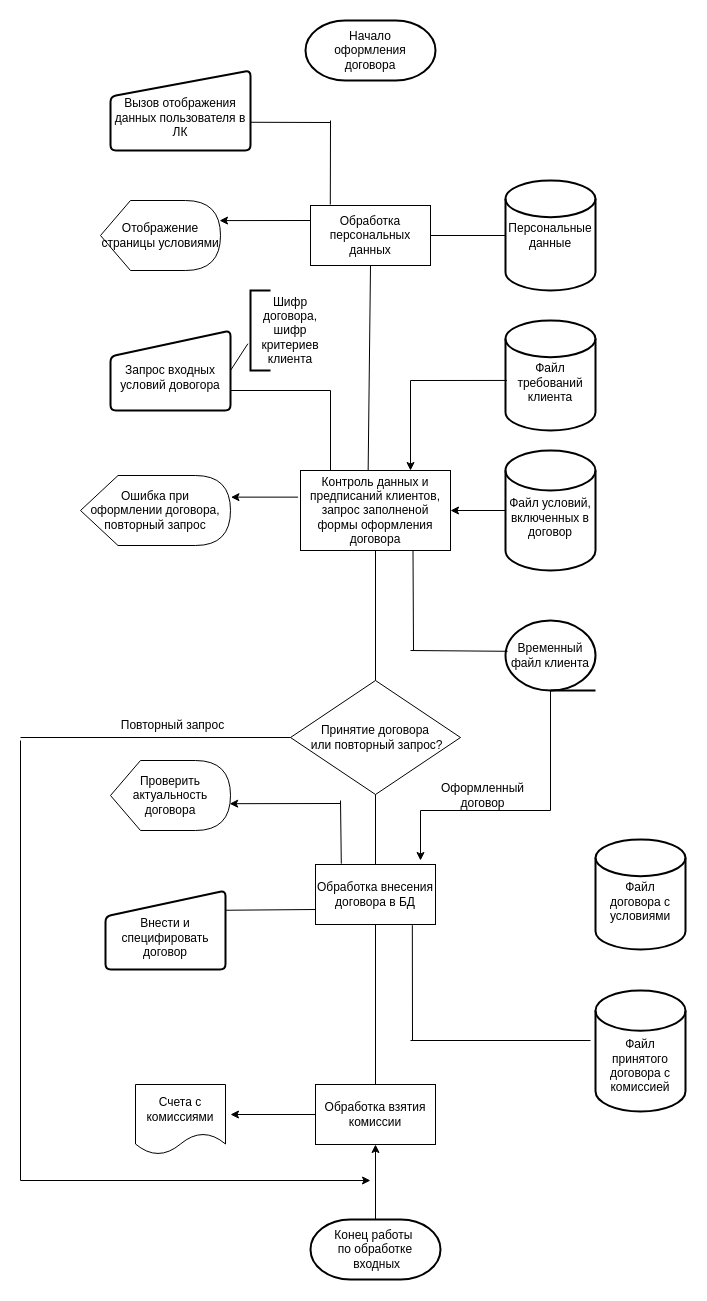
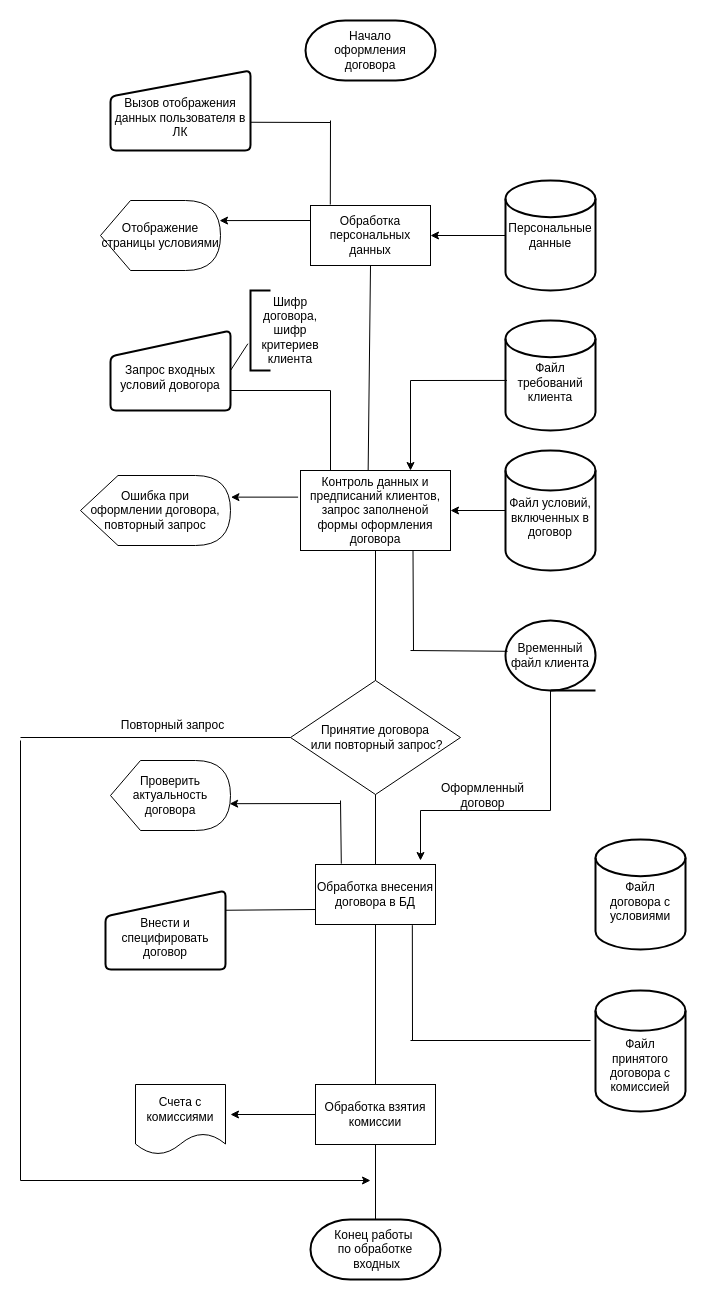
edge "Обработка персональных данных" -- "Персональные данные": arrowhead none -> classic
edge "Конец работы по обработке входных" -> "Обработка взятия комиссии": arrowhead classic -> none
